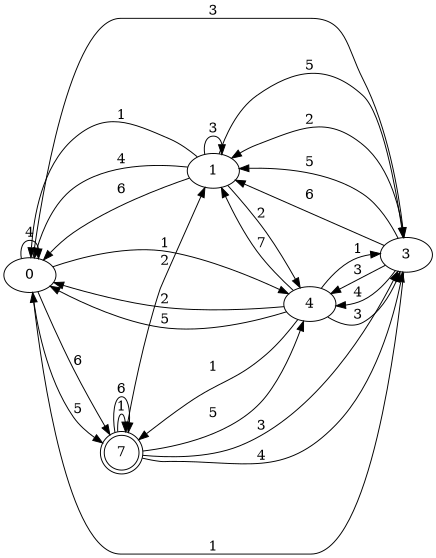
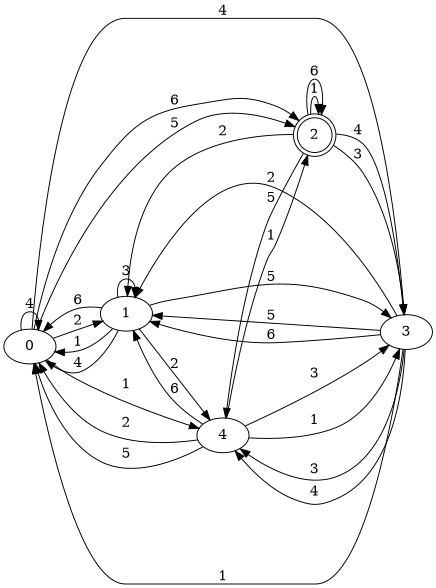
edge "0" -> "3": label "3" -> "4"
edge "4" -> "1": label "7" -> "6"
edge "0" -> "1": added, label "2"
node "7": label "7" -> "2"
